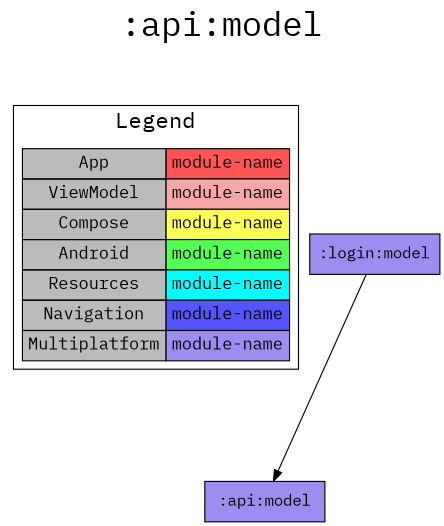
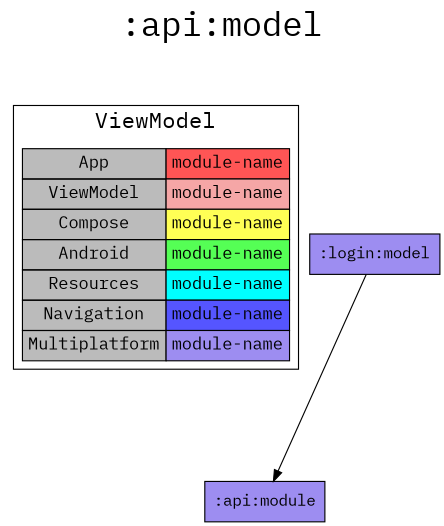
cluster "Legend": label "Legend" -> "ViewModel"
node ":api:model": label ":api:model" -> ":api:module"
